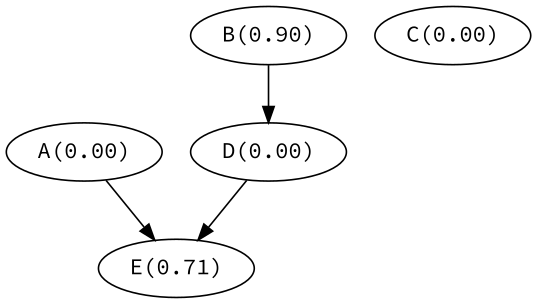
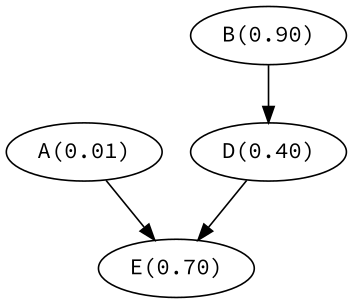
node "C(0.00)": removed
node "A(0.00)": label "A(0.00)" -> "A(0.01)"
node "D(0.00)": label "D(0.00)" -> "D(0.40)"
node "E(0.71)": label "E(0.71)" -> "E(0.70)"
